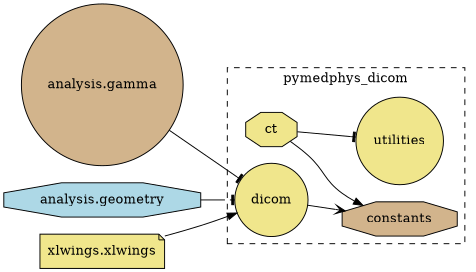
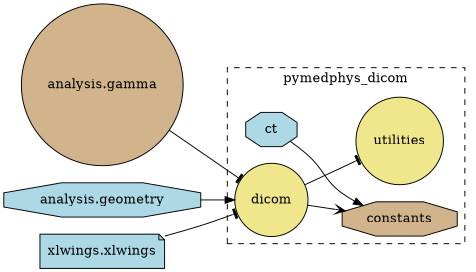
node "ct": fillcolor khaki -> lightblue
edge "ct" -> "utilities": now "dicom" -> "utilities"
edge "analysis.geometry" -> "dicom": arrowhead tee -> normal
edge "xlwings.xlwings" -> "dicom": arrowhead normal -> tee
node "xlwings.xlwings": fillcolor khaki -> lightblue
